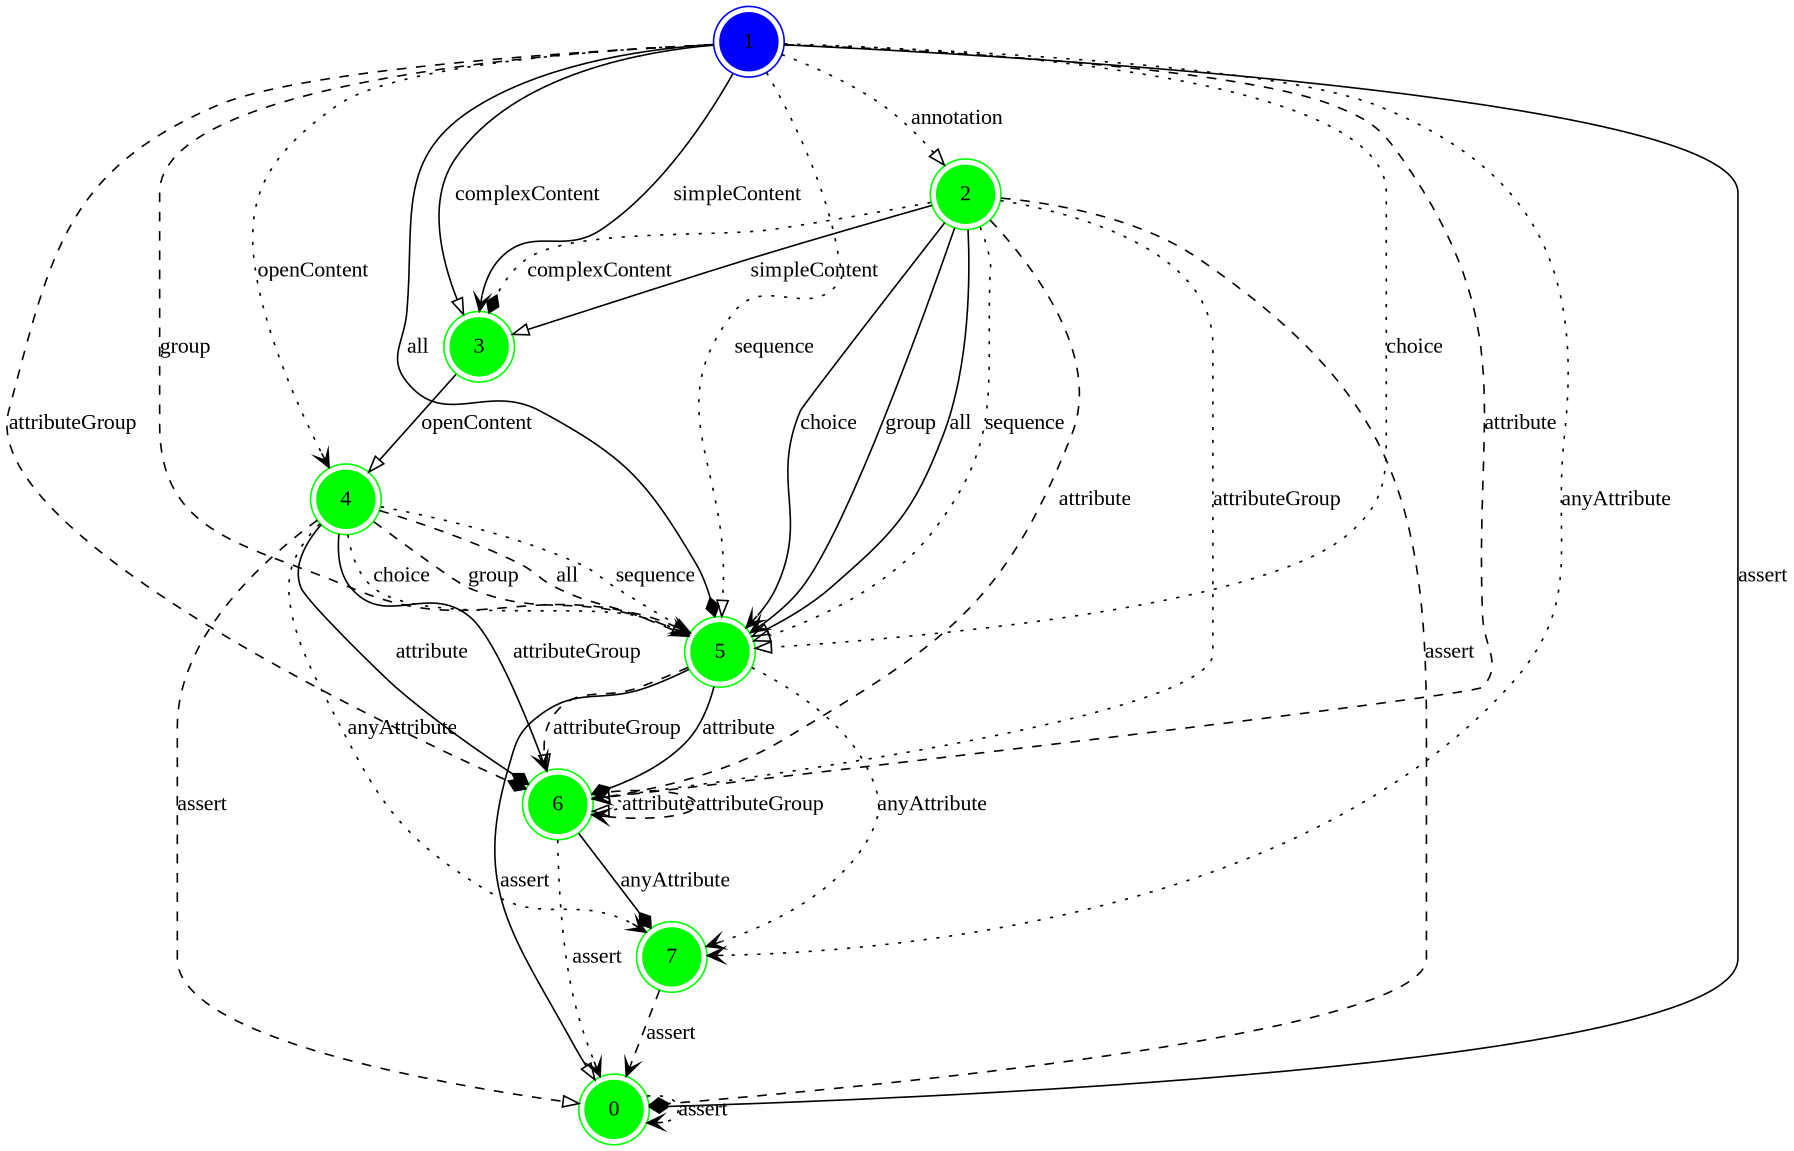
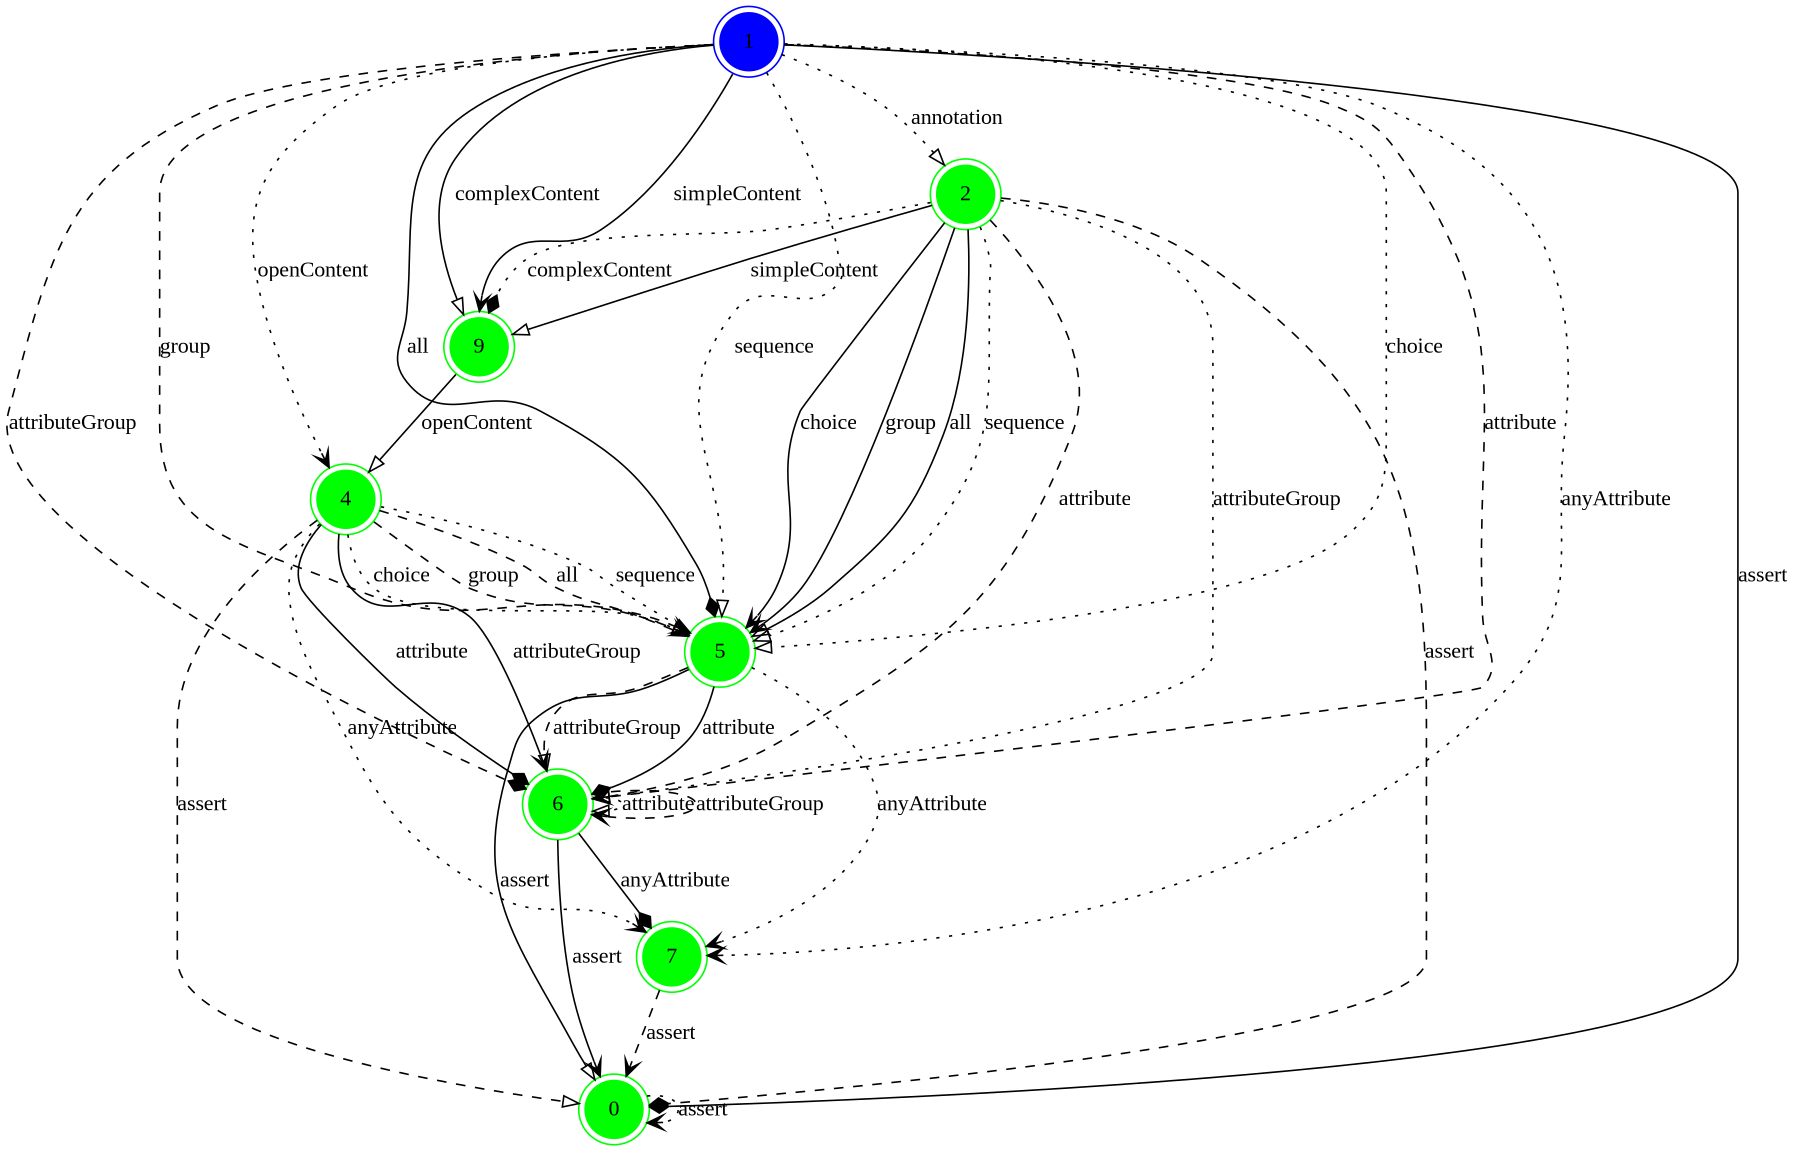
node "3": label "3" -> "9"
edge "6" -> "0": style dotted -> solid
